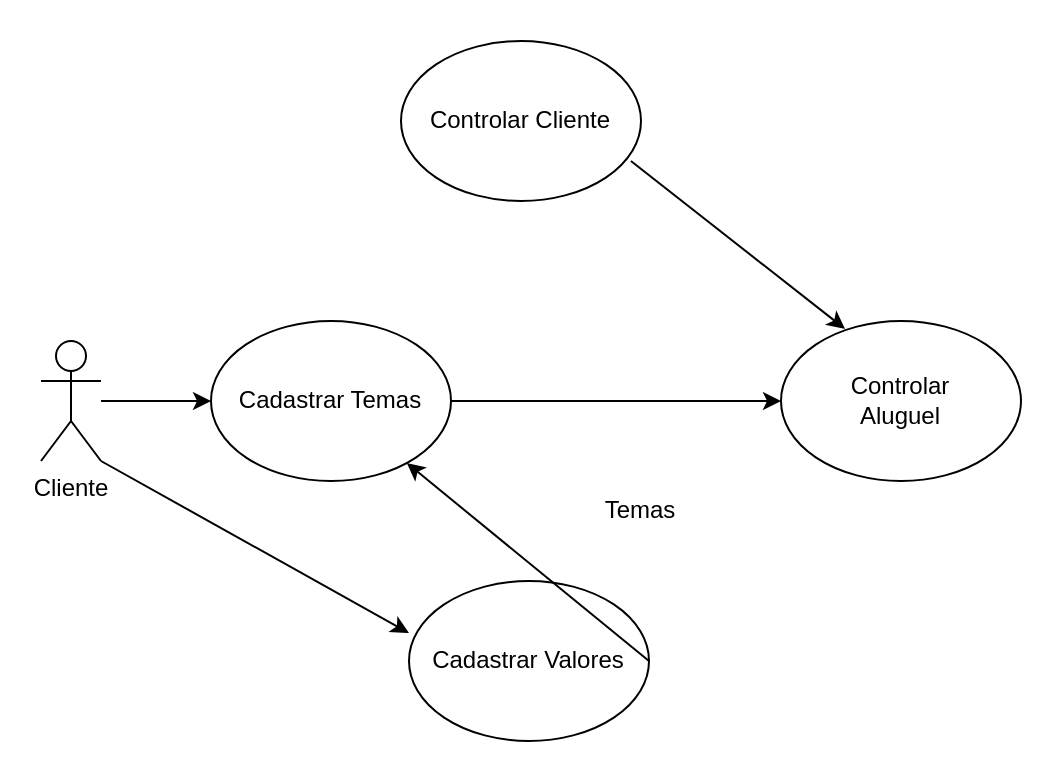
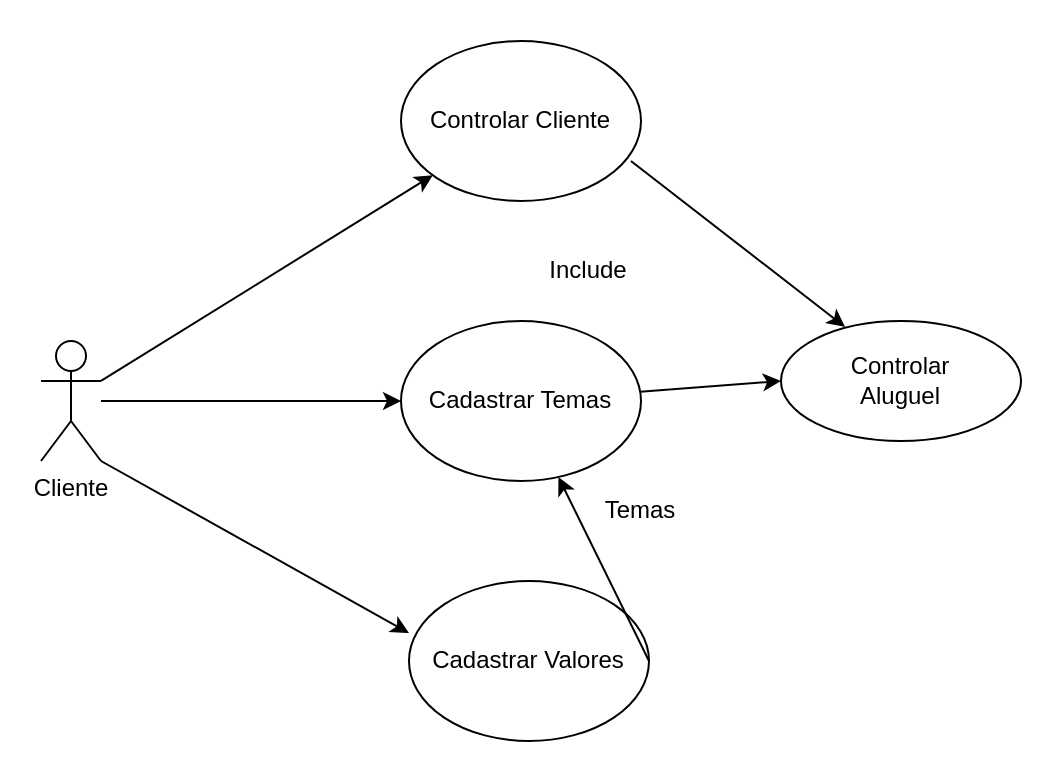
node "Include": added
edge "Cliente" -> "Controlar Cliente": added
node "Cadastrar Temas": moved (331, 401) -> (521, 401)
node "Controlar Aluguel": size 240x160 -> 240x120
